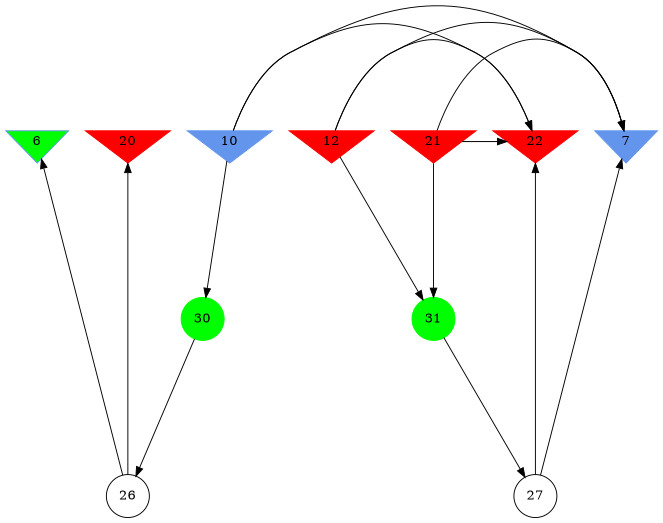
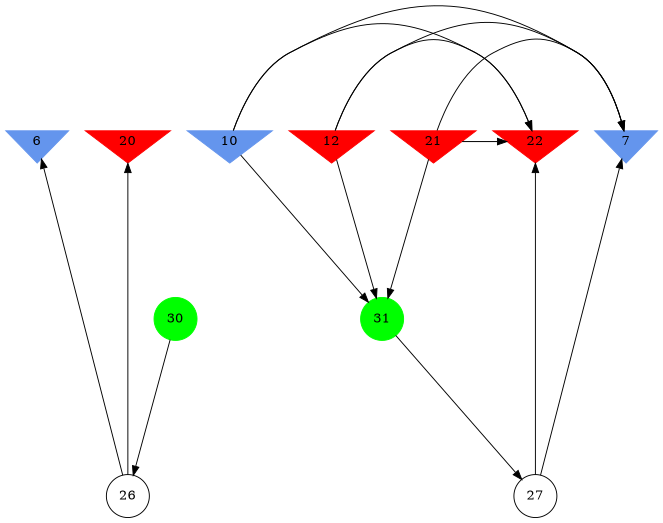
node "6": fillcolor green -> cornflowerblue
edge "10" -> "30": now "10" -> "31"
